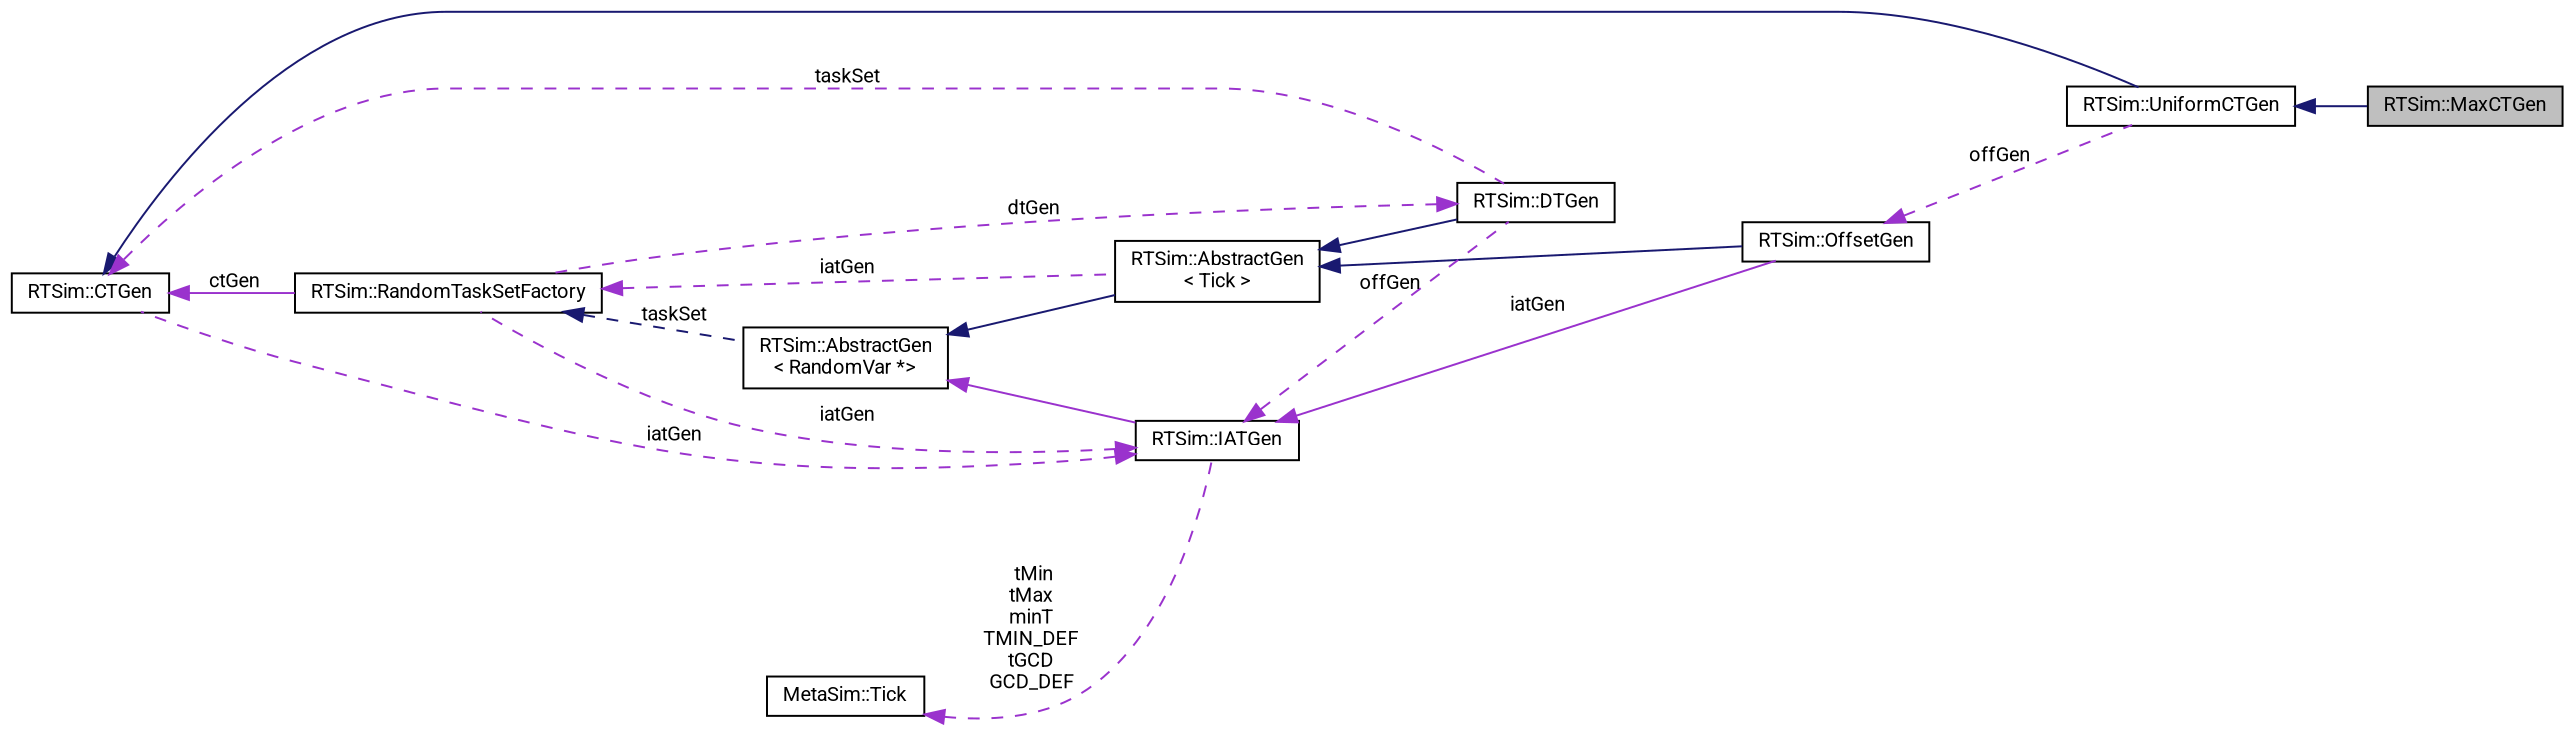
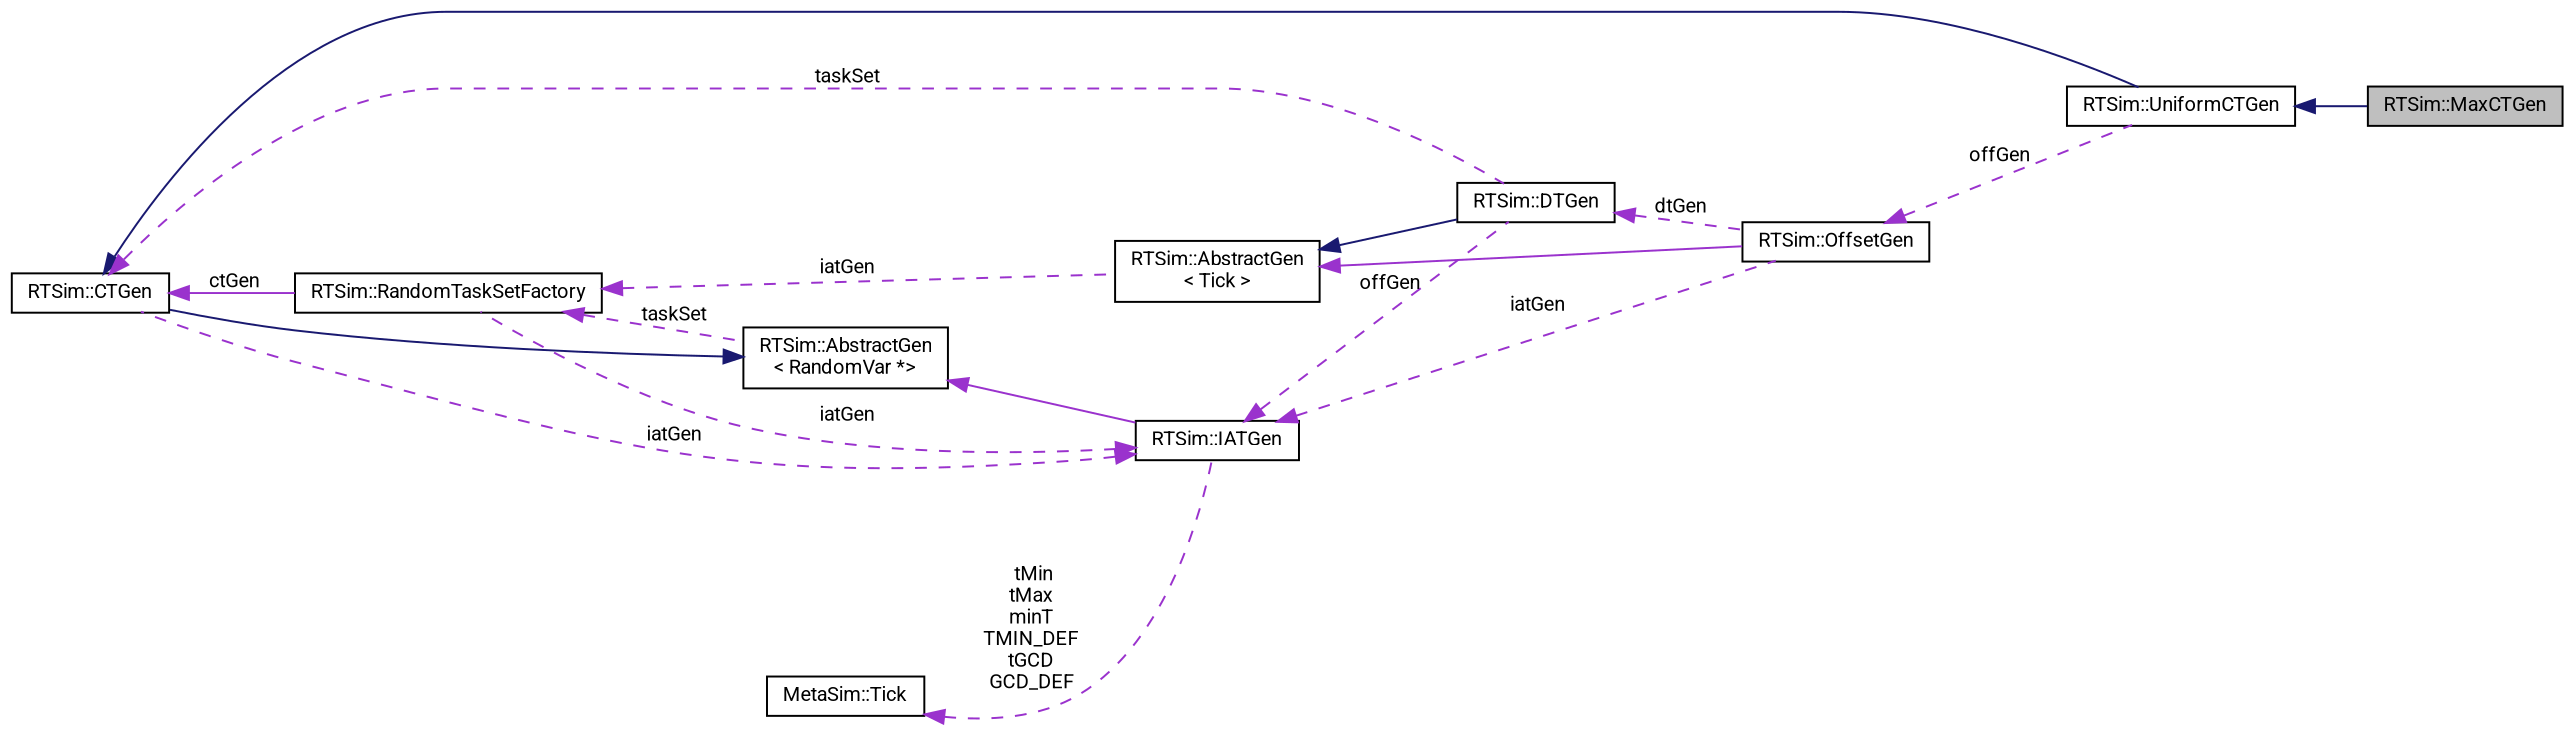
edge "RTSim::RandomTaskSetFactory" -> "RTSim::DTGen": now "RTSim::OffsetGen" -> "RTSim::DTGen"
edge "RTSim::OffsetGen" -> "RTSim::AbstractGen < Tick >": color midnightblue -> darkorchid3
edge "RTSim::AbstractGen < Tick >" -> "RTSim::AbstractGen < RandomVar *>": now "RTSim::CTGen" -> "RTSim::AbstractGen < RandomVar *>"
edge "RTSim::AbstractGen < RandomVar *>" -> "RTSim::RandomTaskSetFactory": color midnightblue -> darkorchid3
edge "RTSim::OffsetGen" -> "RTSim::IATGen": style solid -> dashed
